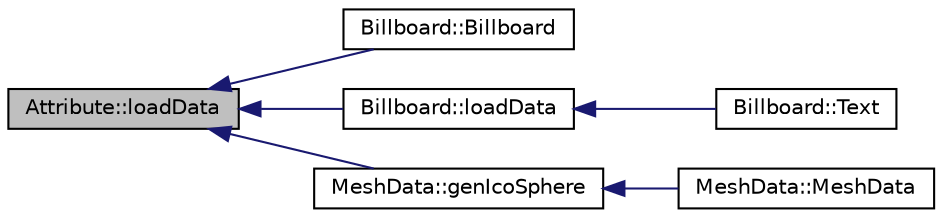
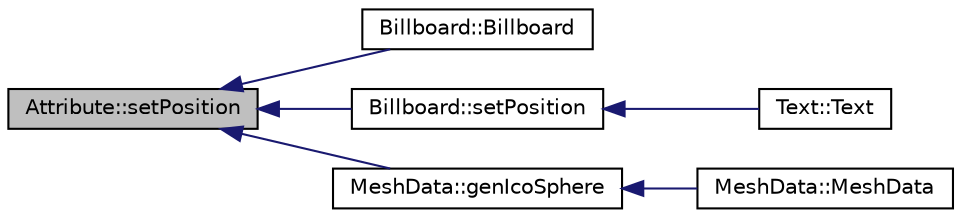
node "Attribute::loadData": label "Attribute::loadData" -> "Attribute::setPosition"
node "Billboard::loadData": label "Billboard::loadData" -> "Billboard::setPosition"
node "Billboard::Text": label "Billboard::Text" -> "Text::Text"
